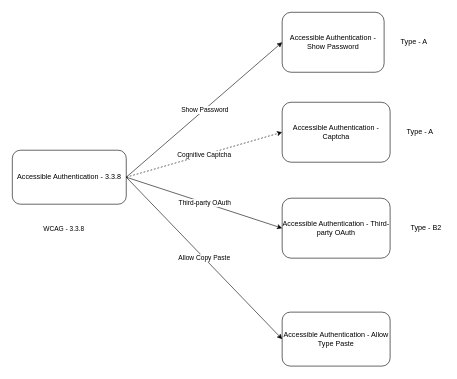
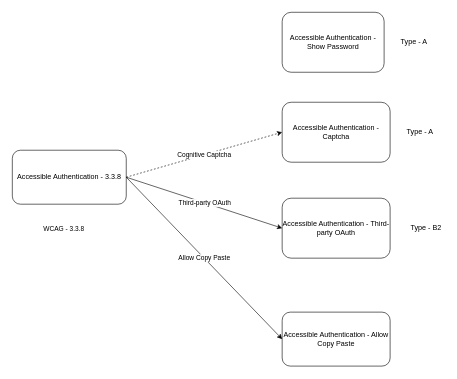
edge "Accessible Authentication - 3.3.8" -> "Accessible Authentication - Show Password": removed, label "Show Password"
node "Accessible Authentication - Allow Type Paste": label "Accessible Authentication - Allow Type Paste" -> "Accessible Authentication - Allow Copy Paste"
